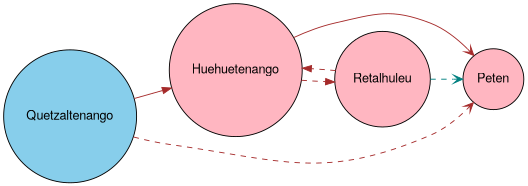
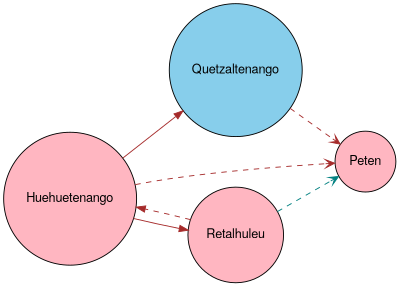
edge "Huehuetenango" -> "Peten": style solid -> dashed
edge "Huehuetenango" -> "Retalhuleu": style dashed -> solid
edge "Quetzaltenango" -> "Huehuetenango": reversed
